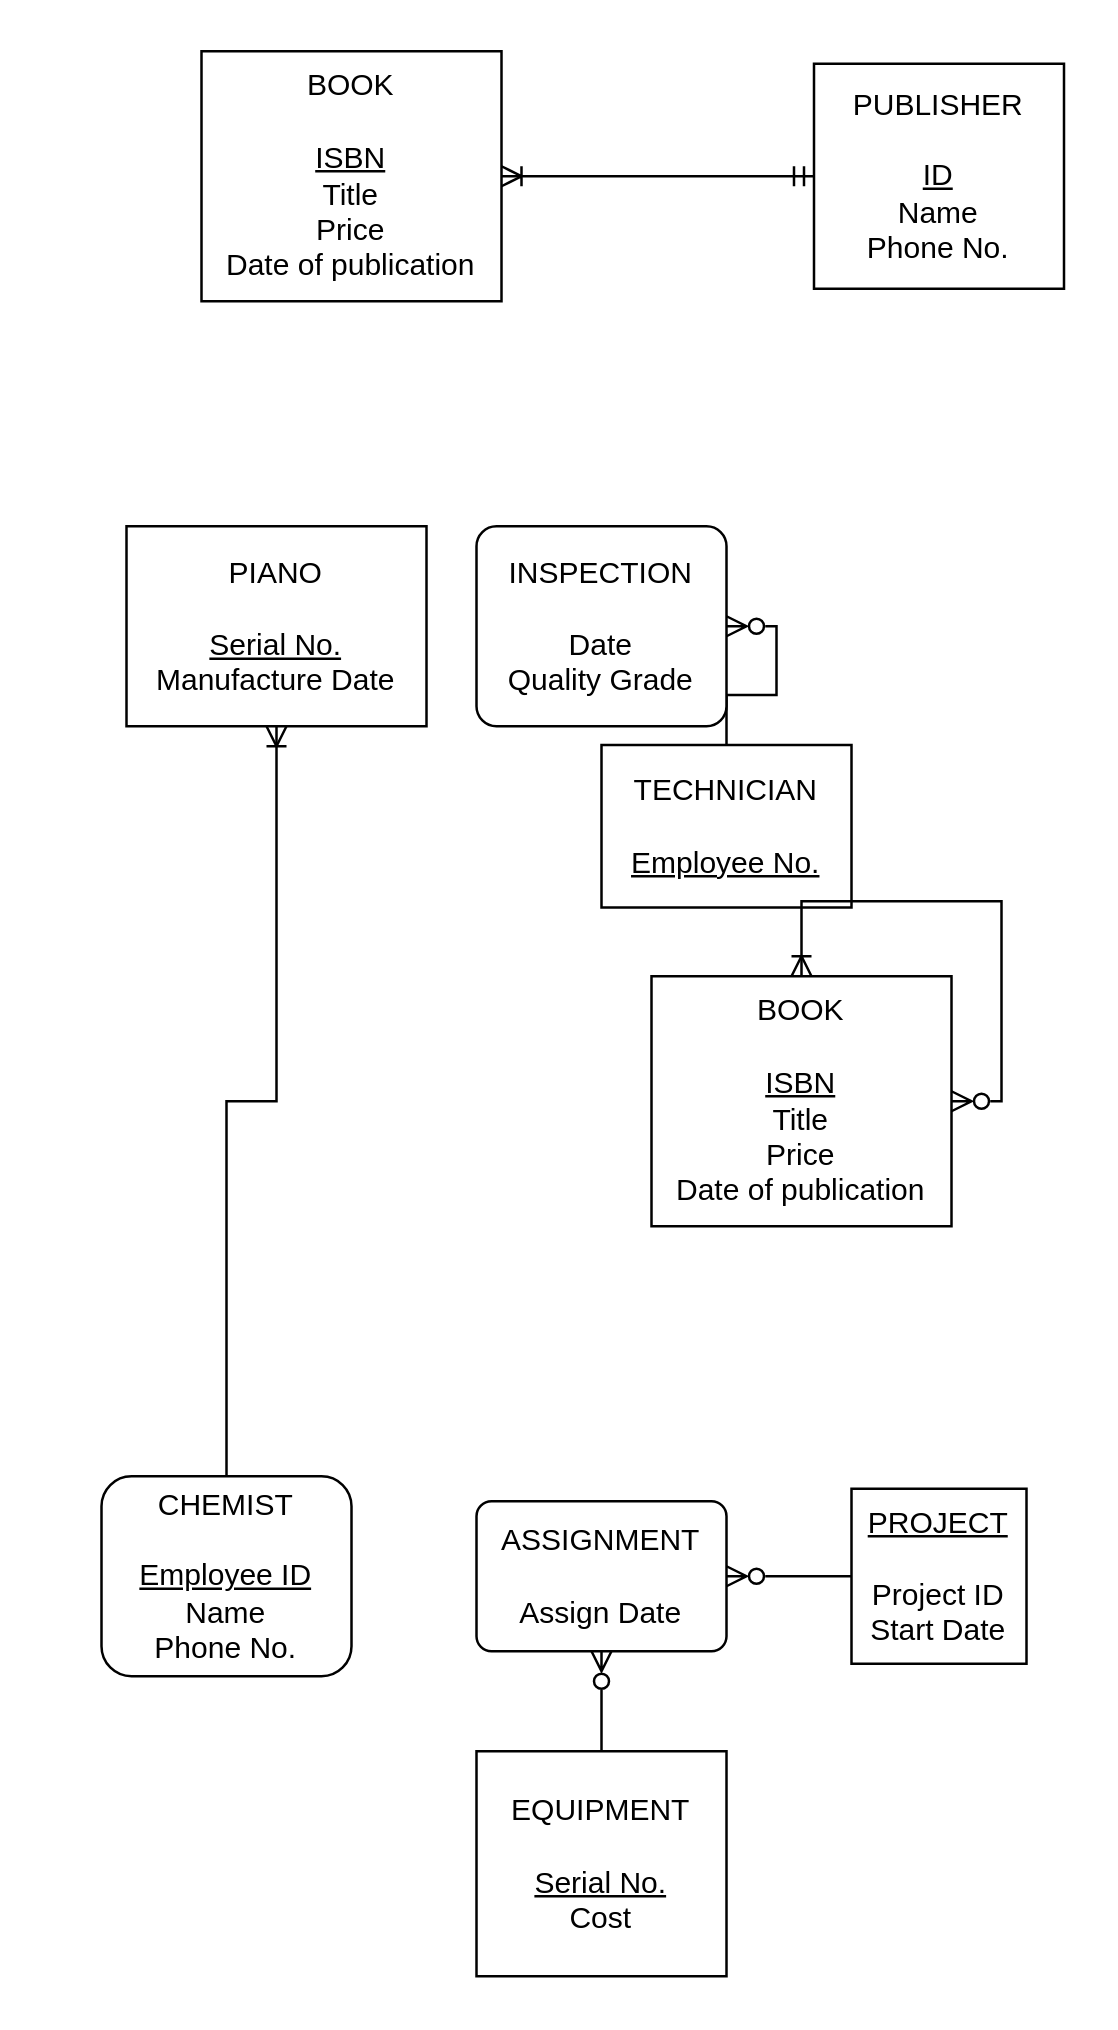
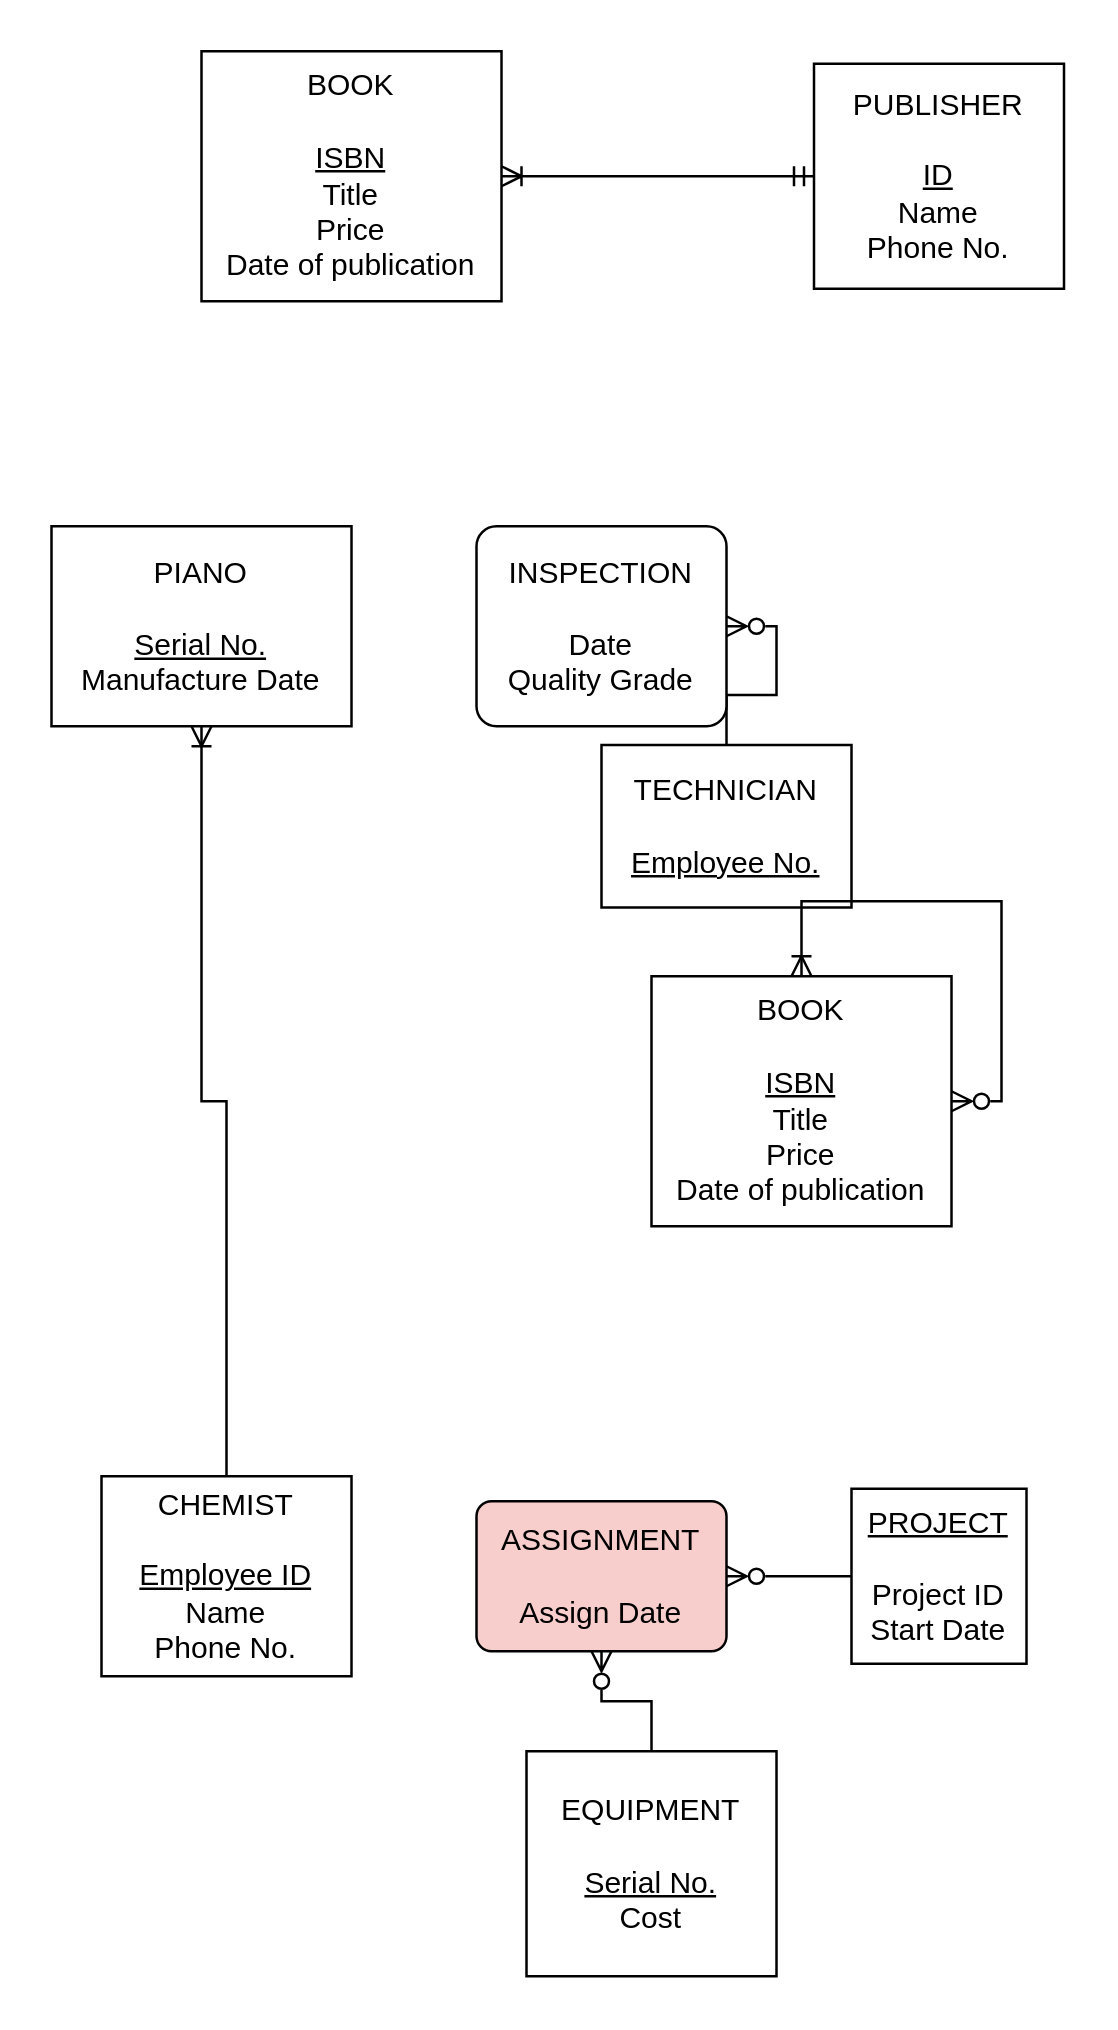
node "PIANO Serial No. Manufacture Date": moved (276, 626) -> (201, 626)
node "CHEMIST Employee ID Name Phone No.": shape rounded rectangle -> rectangle
node "ASSIGNMENT Assign Date": fillcolor #ffffff -> #f8cecc
node "EQUIPMENT Serial No. Cost": moved (601, 1864) -> (651, 1864)
